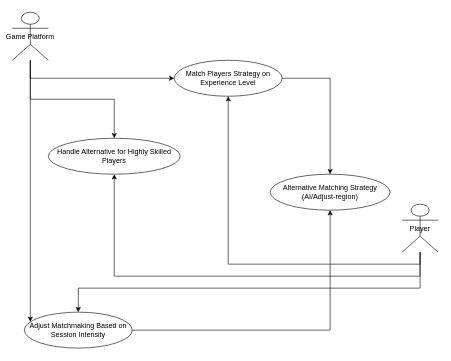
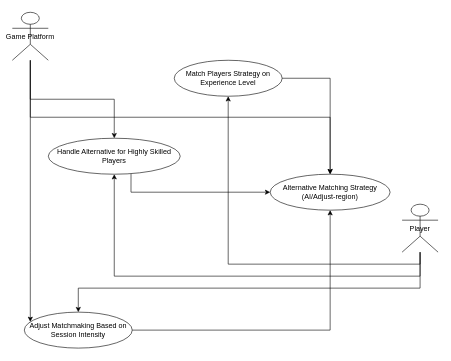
edge "Game Platform" -> "Match Players Strategy on Experience Level": now "Game Platform" -> "Alternative Matching Strategy (AI/Adjust-region)"
edge "Handle Alternative for Highly Skilled Players" -> "Alternative Matching Strategy (AI/Adjust-region)": added
